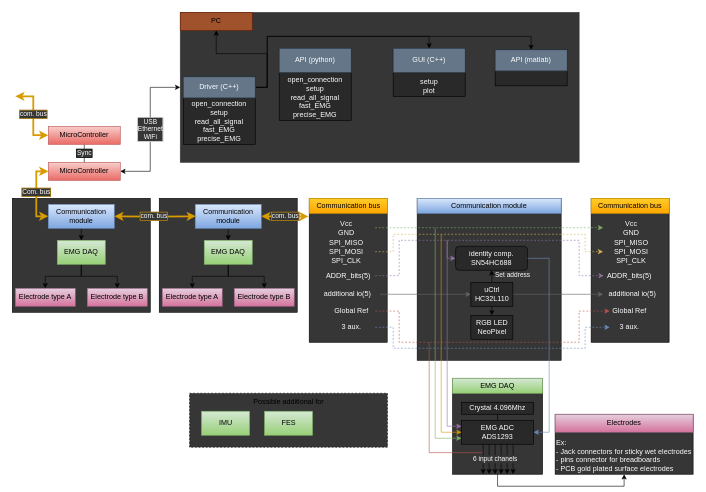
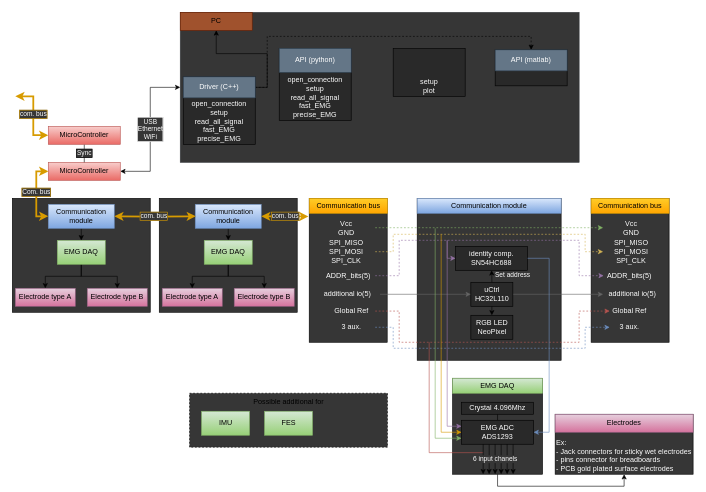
edge "Driver (C++)" -> "API (matlab)": style solid -> dashed
edge "Driver (C++)" -> "GUI (C++)": removed
node "GUI (C++)": removed
node "identity comp. SN54HC688": shape rounded rectangle -> rectangle
